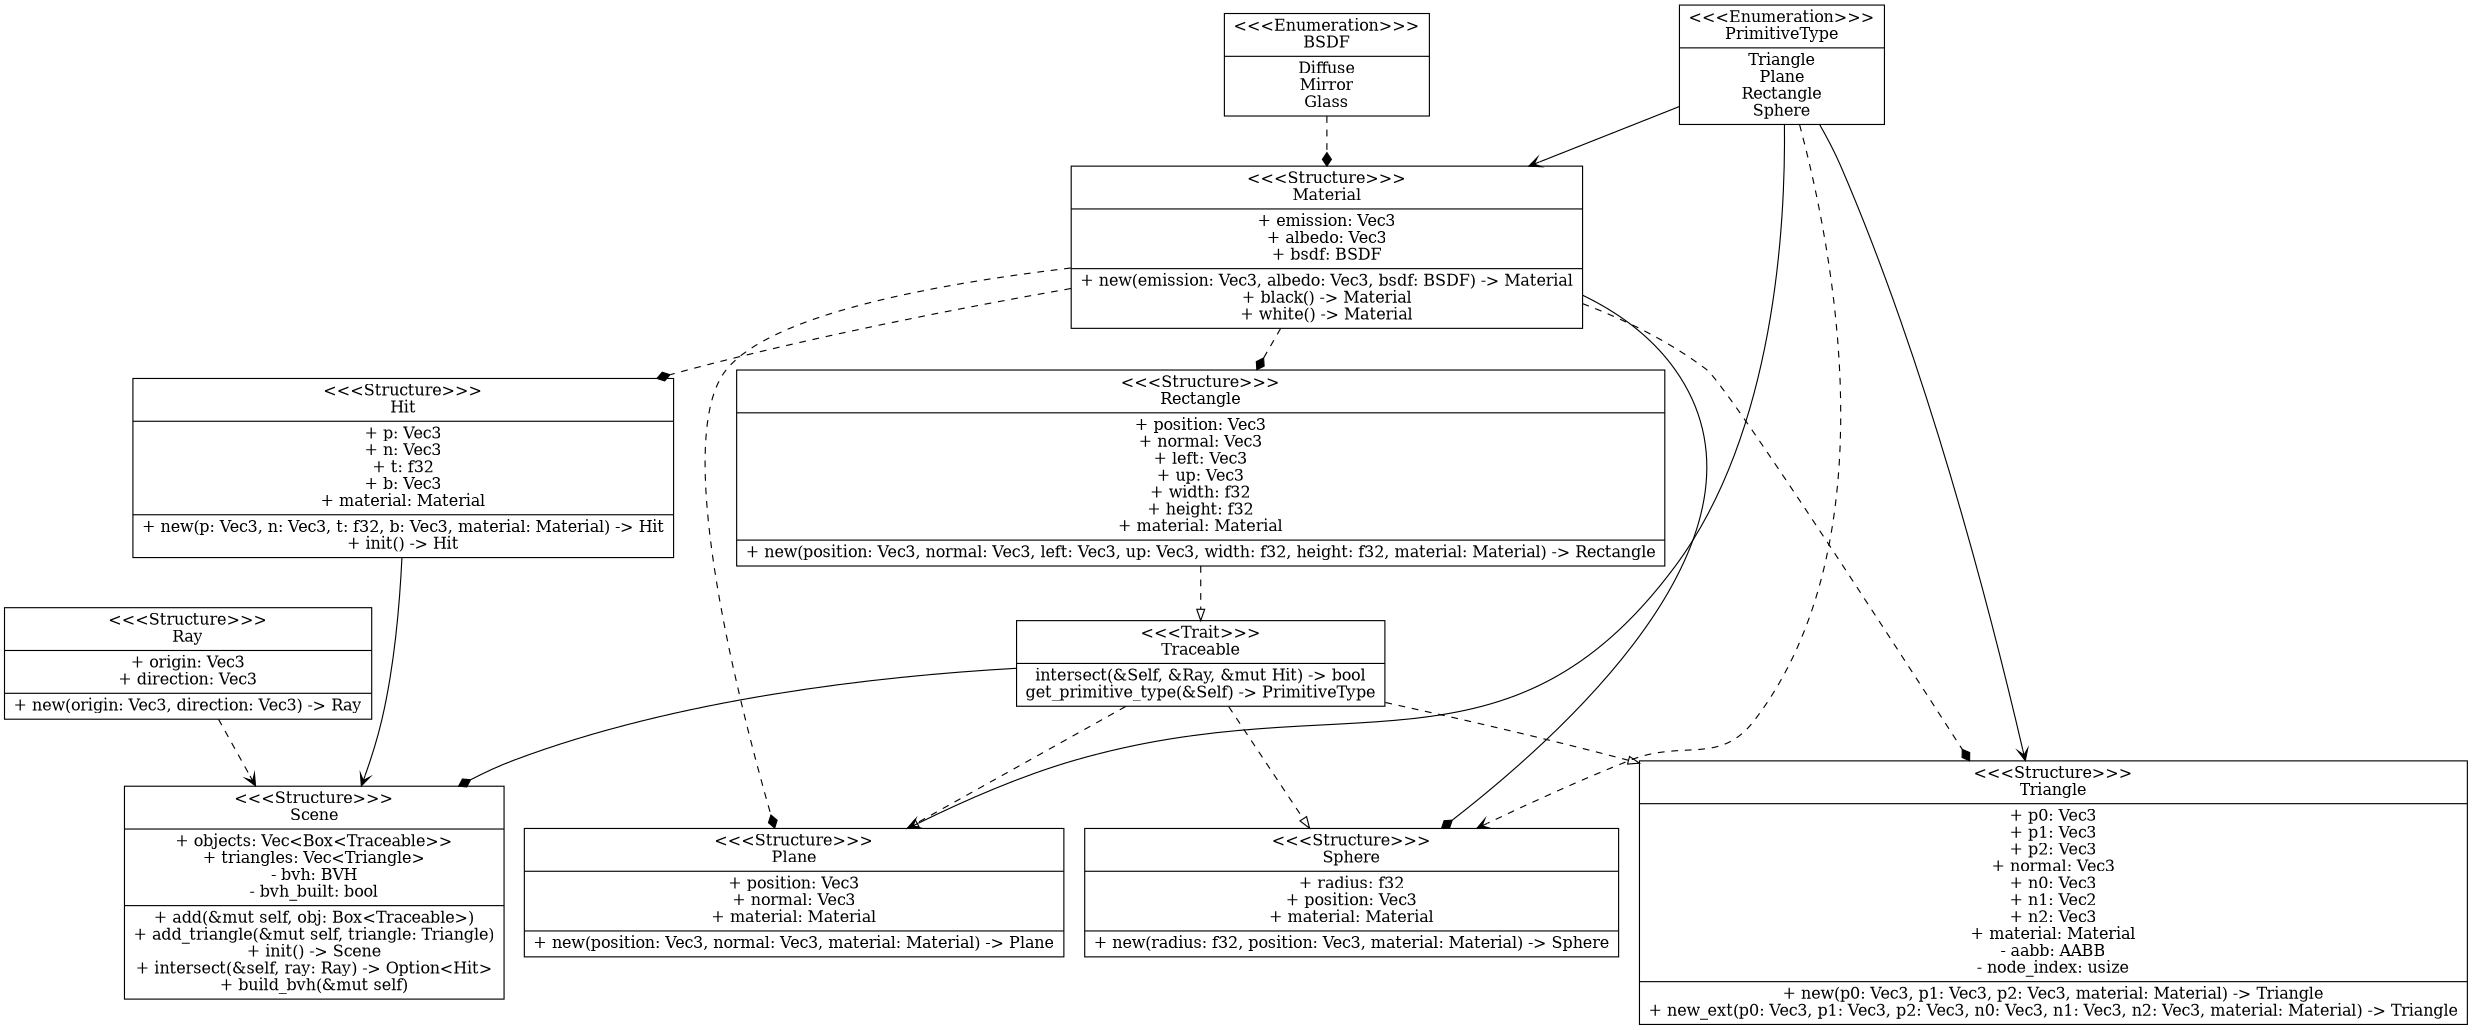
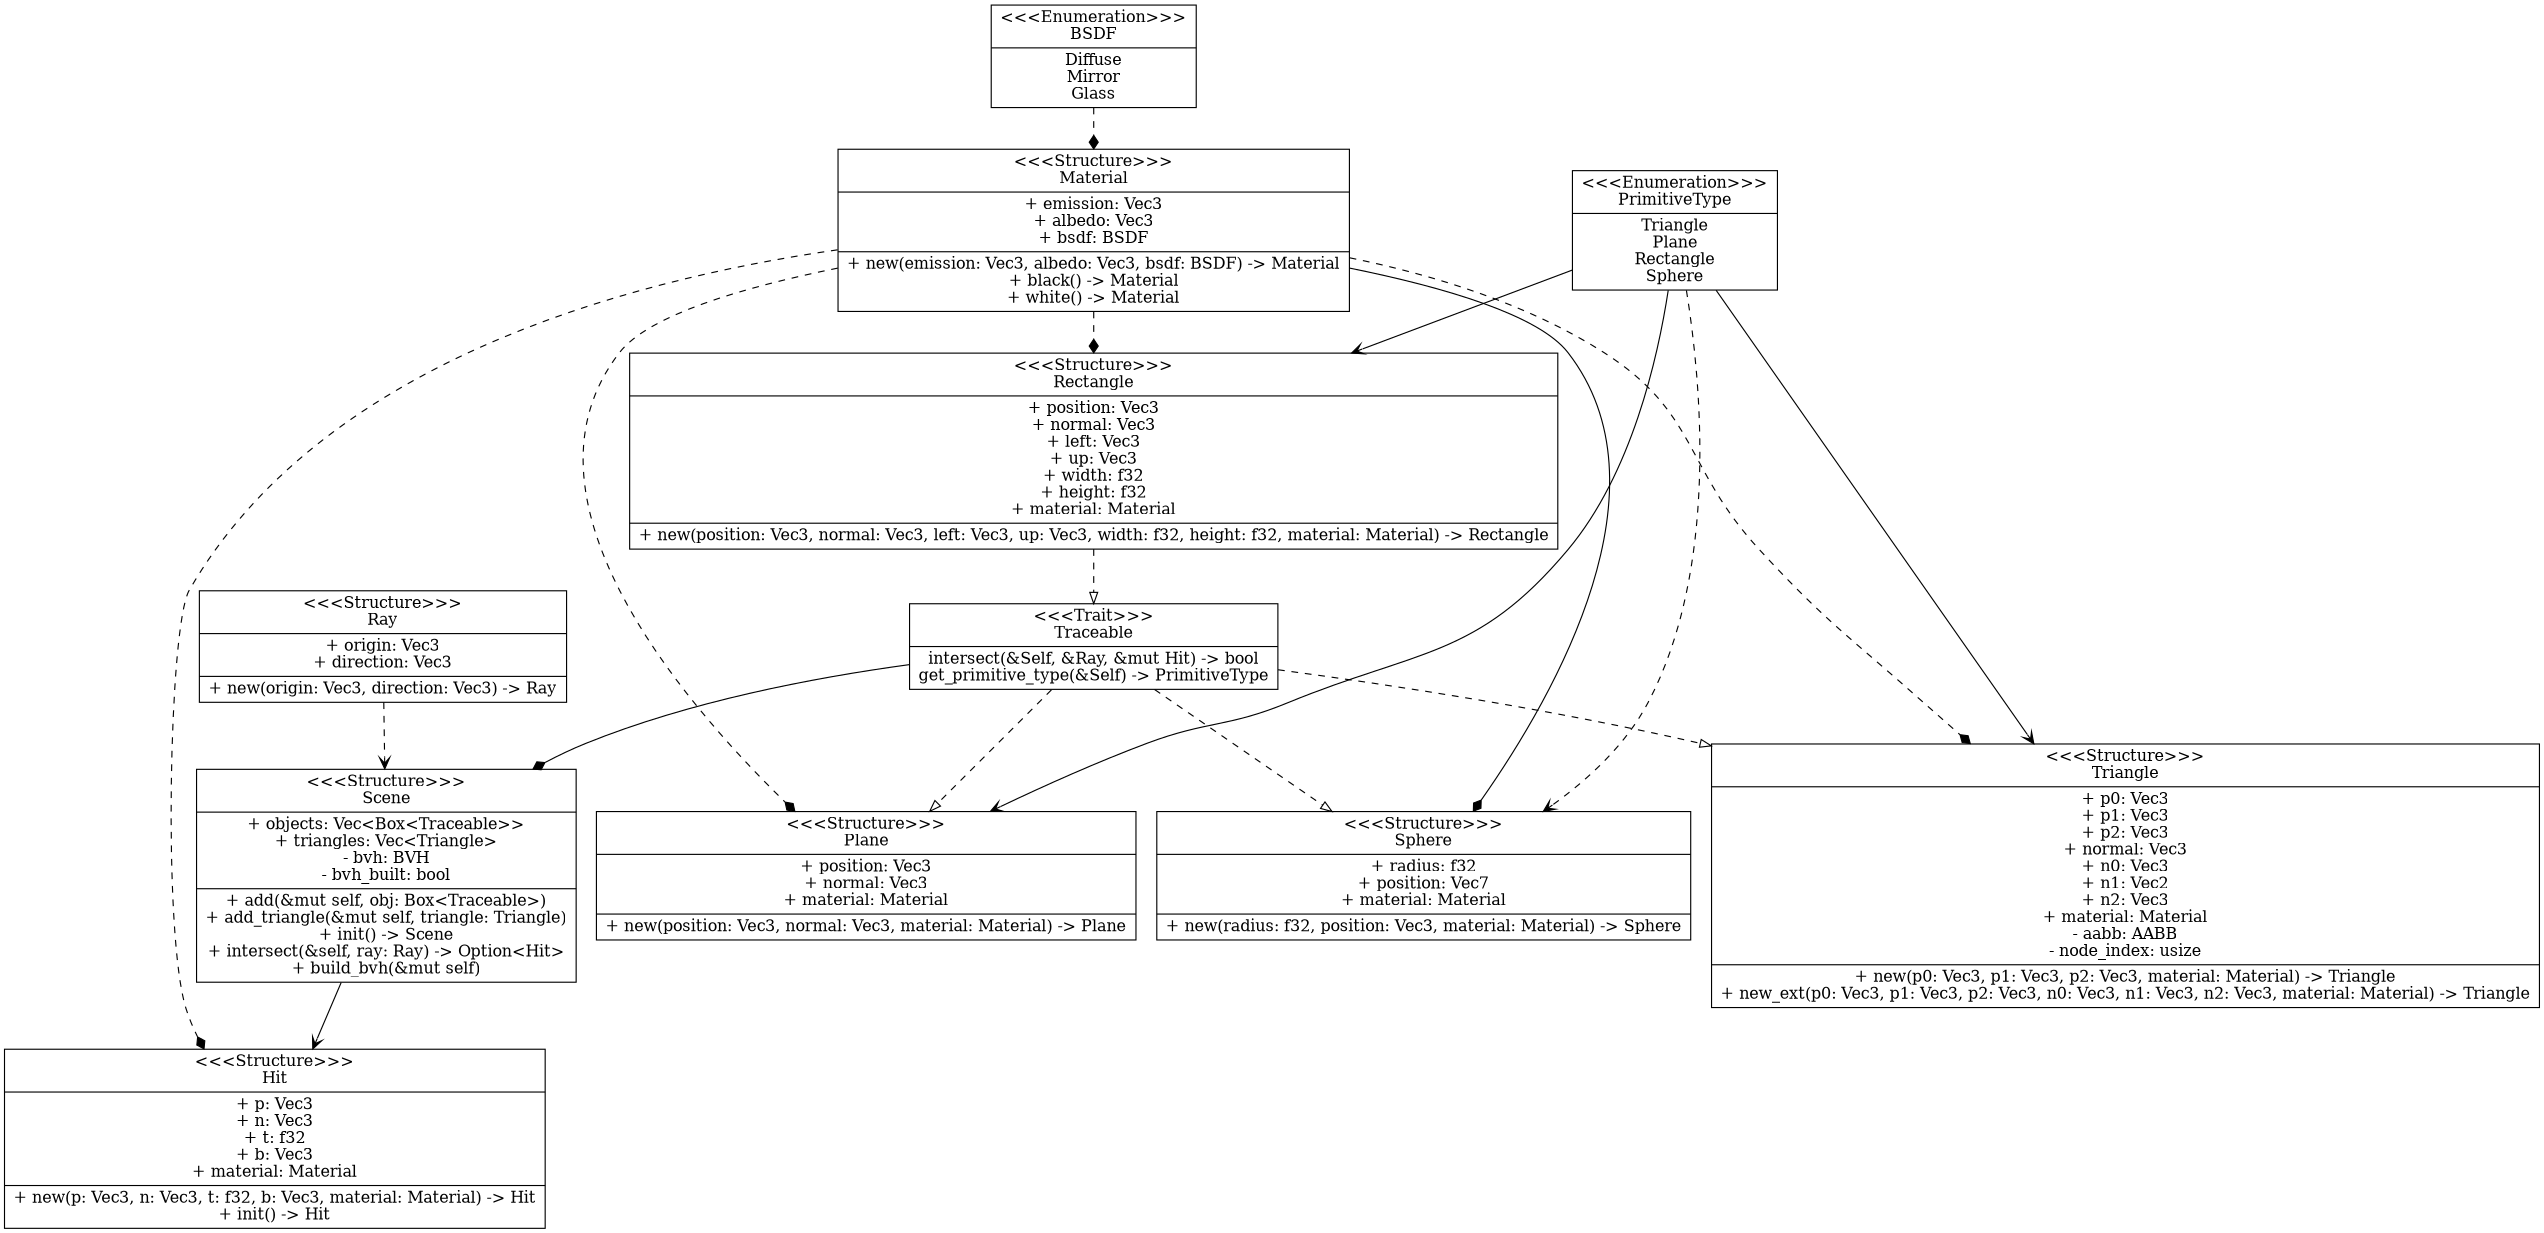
edge "PrimitiveType" -> "Material": now "PrimitiveType" -> "Rectangle"
edge "Hit" -> "Scene": reversed
node "Sphere": text "+ position: Vec3" -> "+ position: Vec7"
